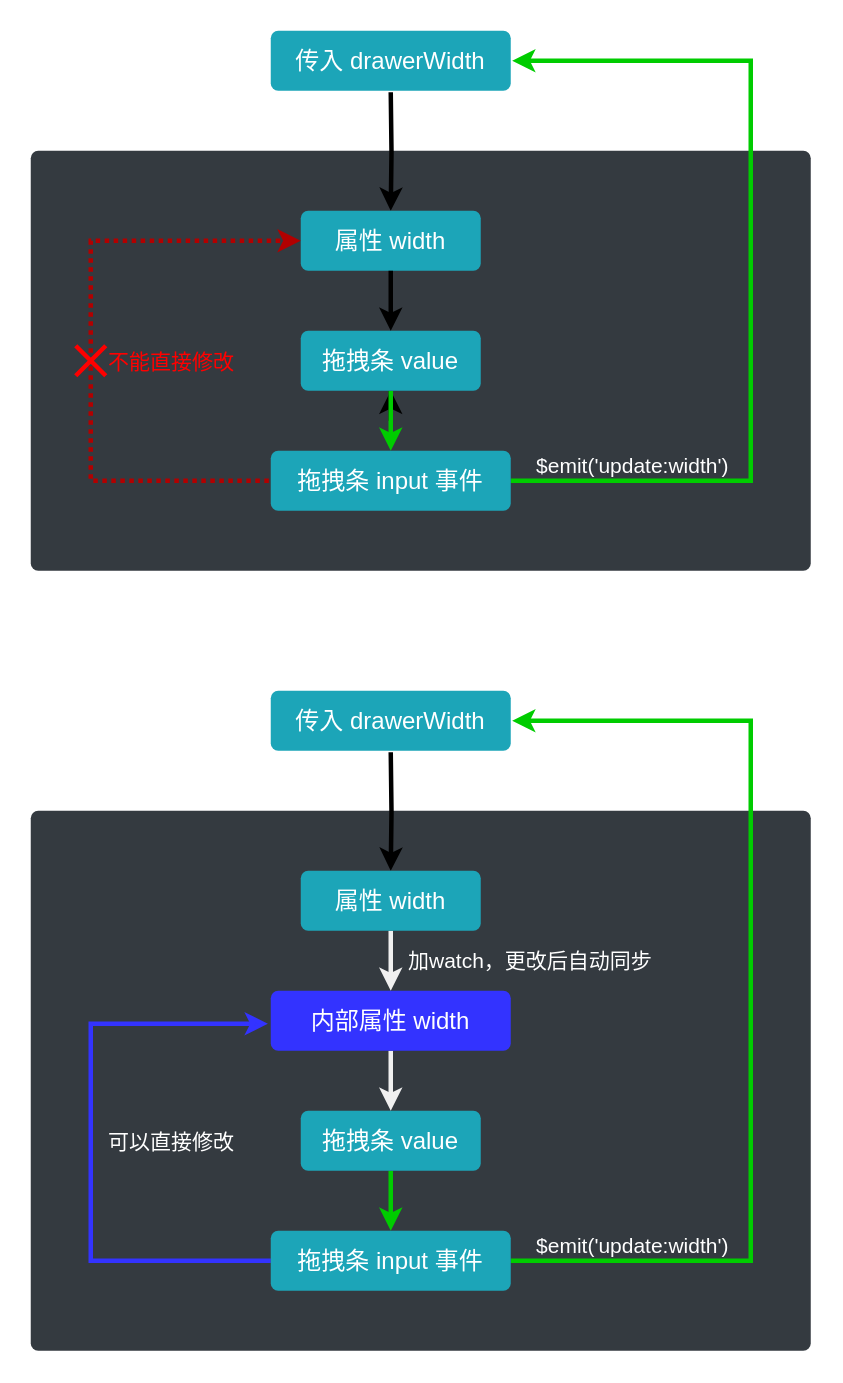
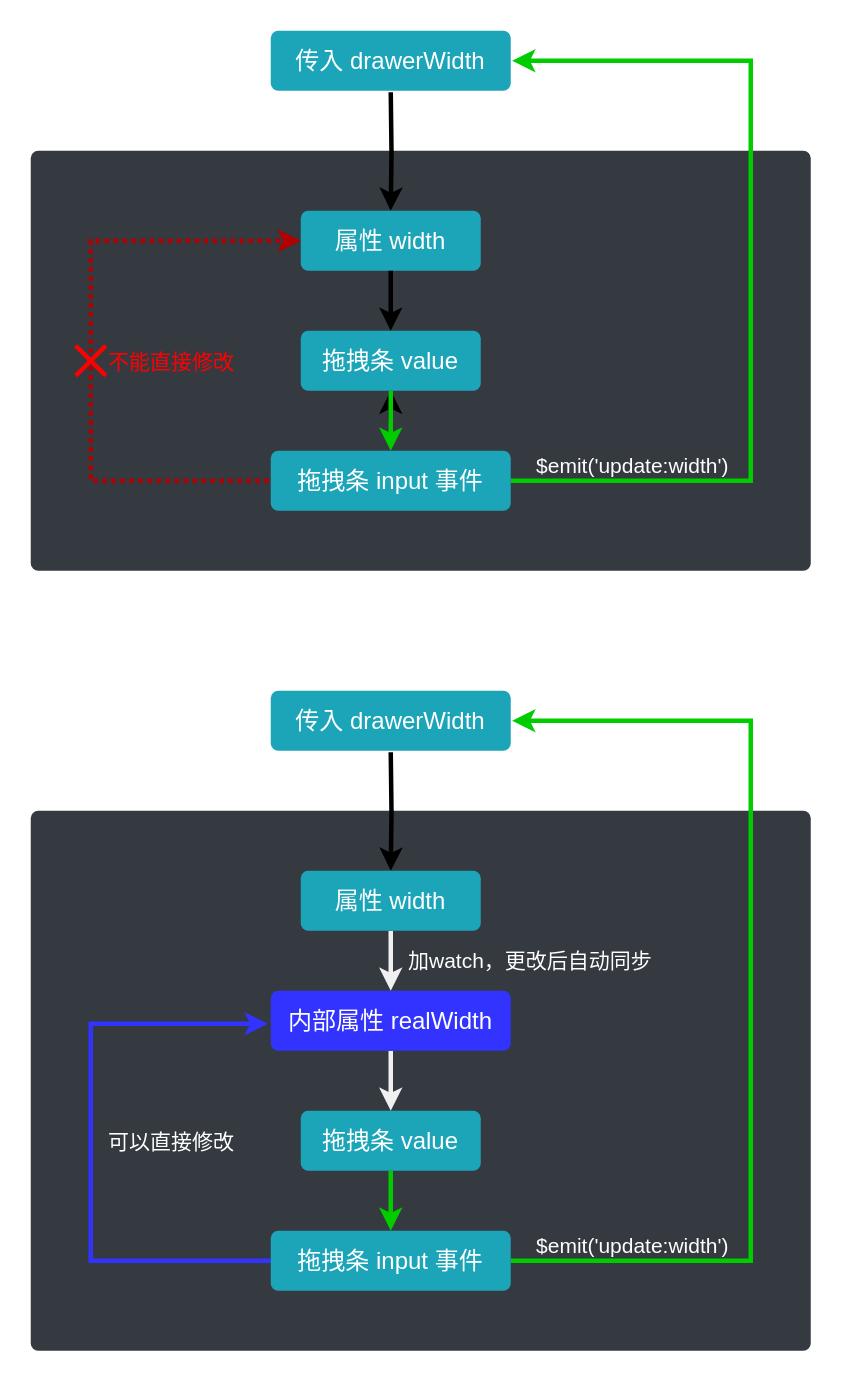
node "内部属性 width": label "内部属性 width" -> "内部属性 realWidth"
